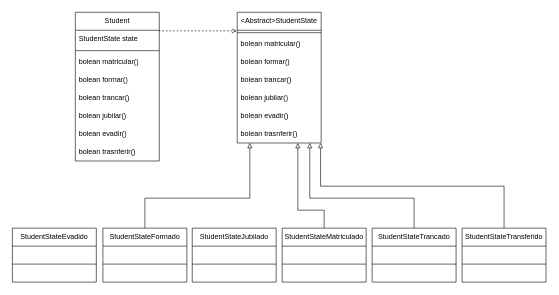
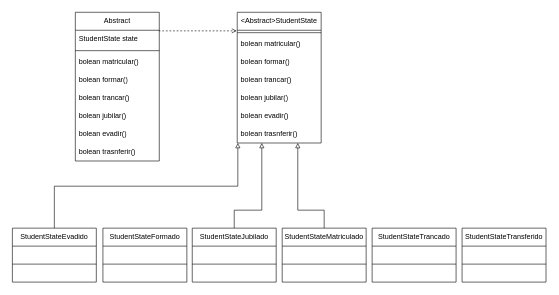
node "Student": label "Student" -> "Abstract"
edge "StudentStateEvadido" -> "<Abstract>StudentState": added
edge "StudentStateTransferido" -> "<Abstract>StudentState": removed
edge "StudentStateFormado" -> "<Abstract>StudentState": removed
edge "StudentStateTrancado" -> "<Abstract>StudentState": removed
edge "StudentStateJubilado" -> "<Abstract>StudentState": added
